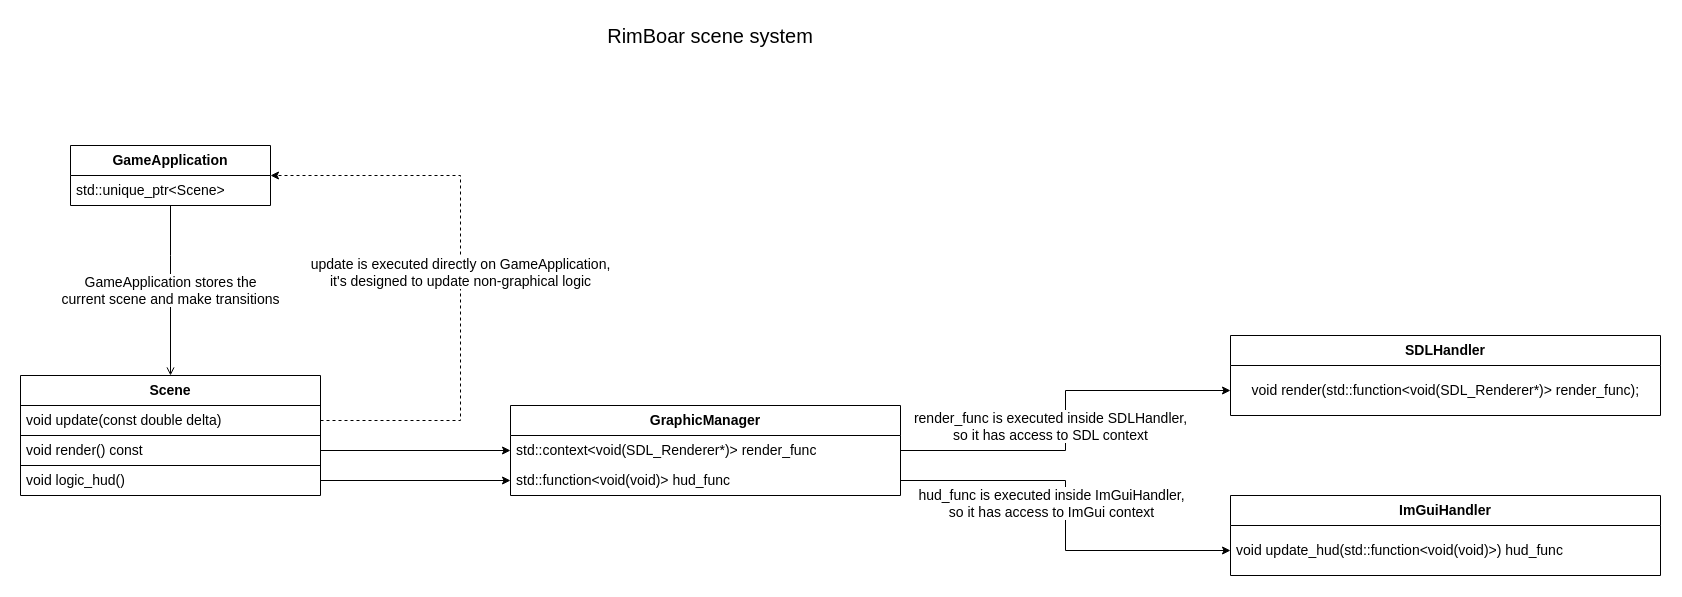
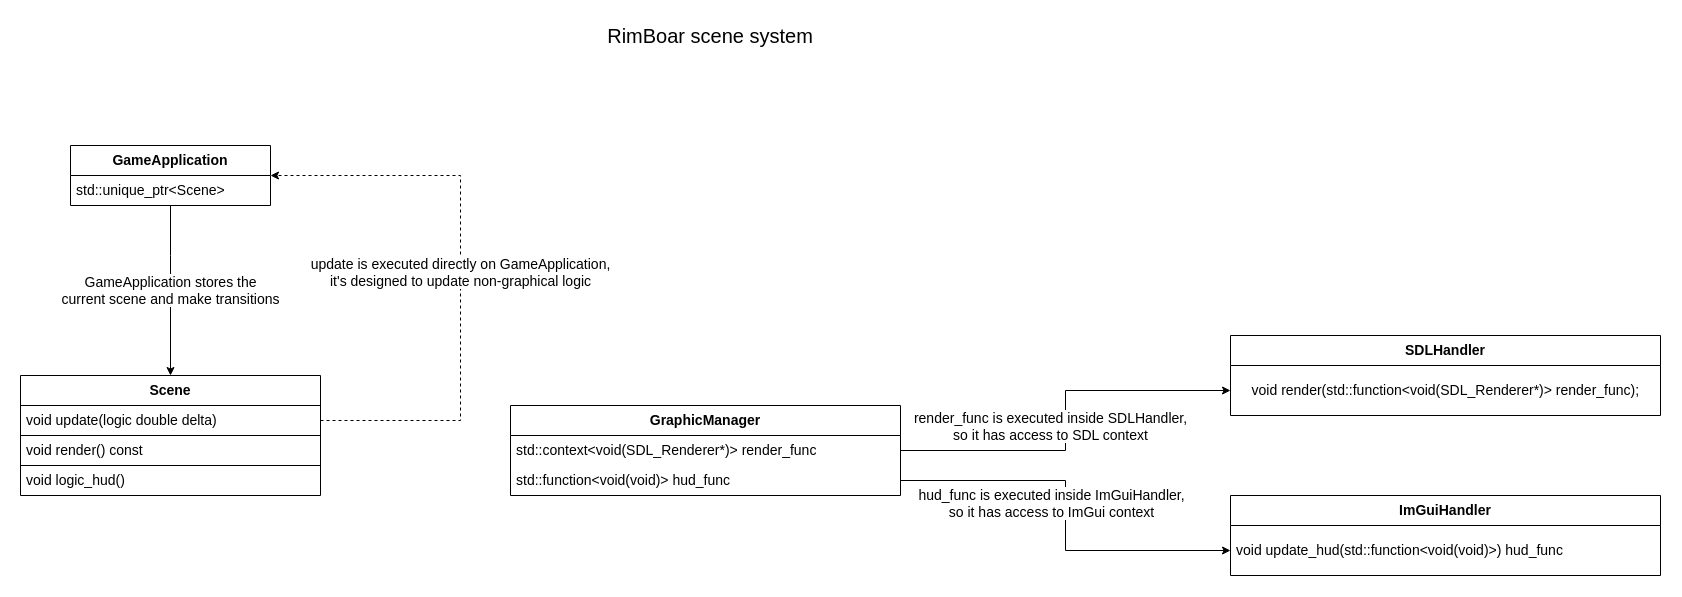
edge "std::unique_ptr<Scene>" -> "Scene": arrowhead open -> classic
node "void update(const double delta)": label "void update(const double delta)" -> "void update(logic double delta)"
edge "void render() const" -> "std::context<void(SDL_Renderer*)> render_func": removed
edge "void logic_hud()" -> "std::function<void(void)> hud_func": removed
